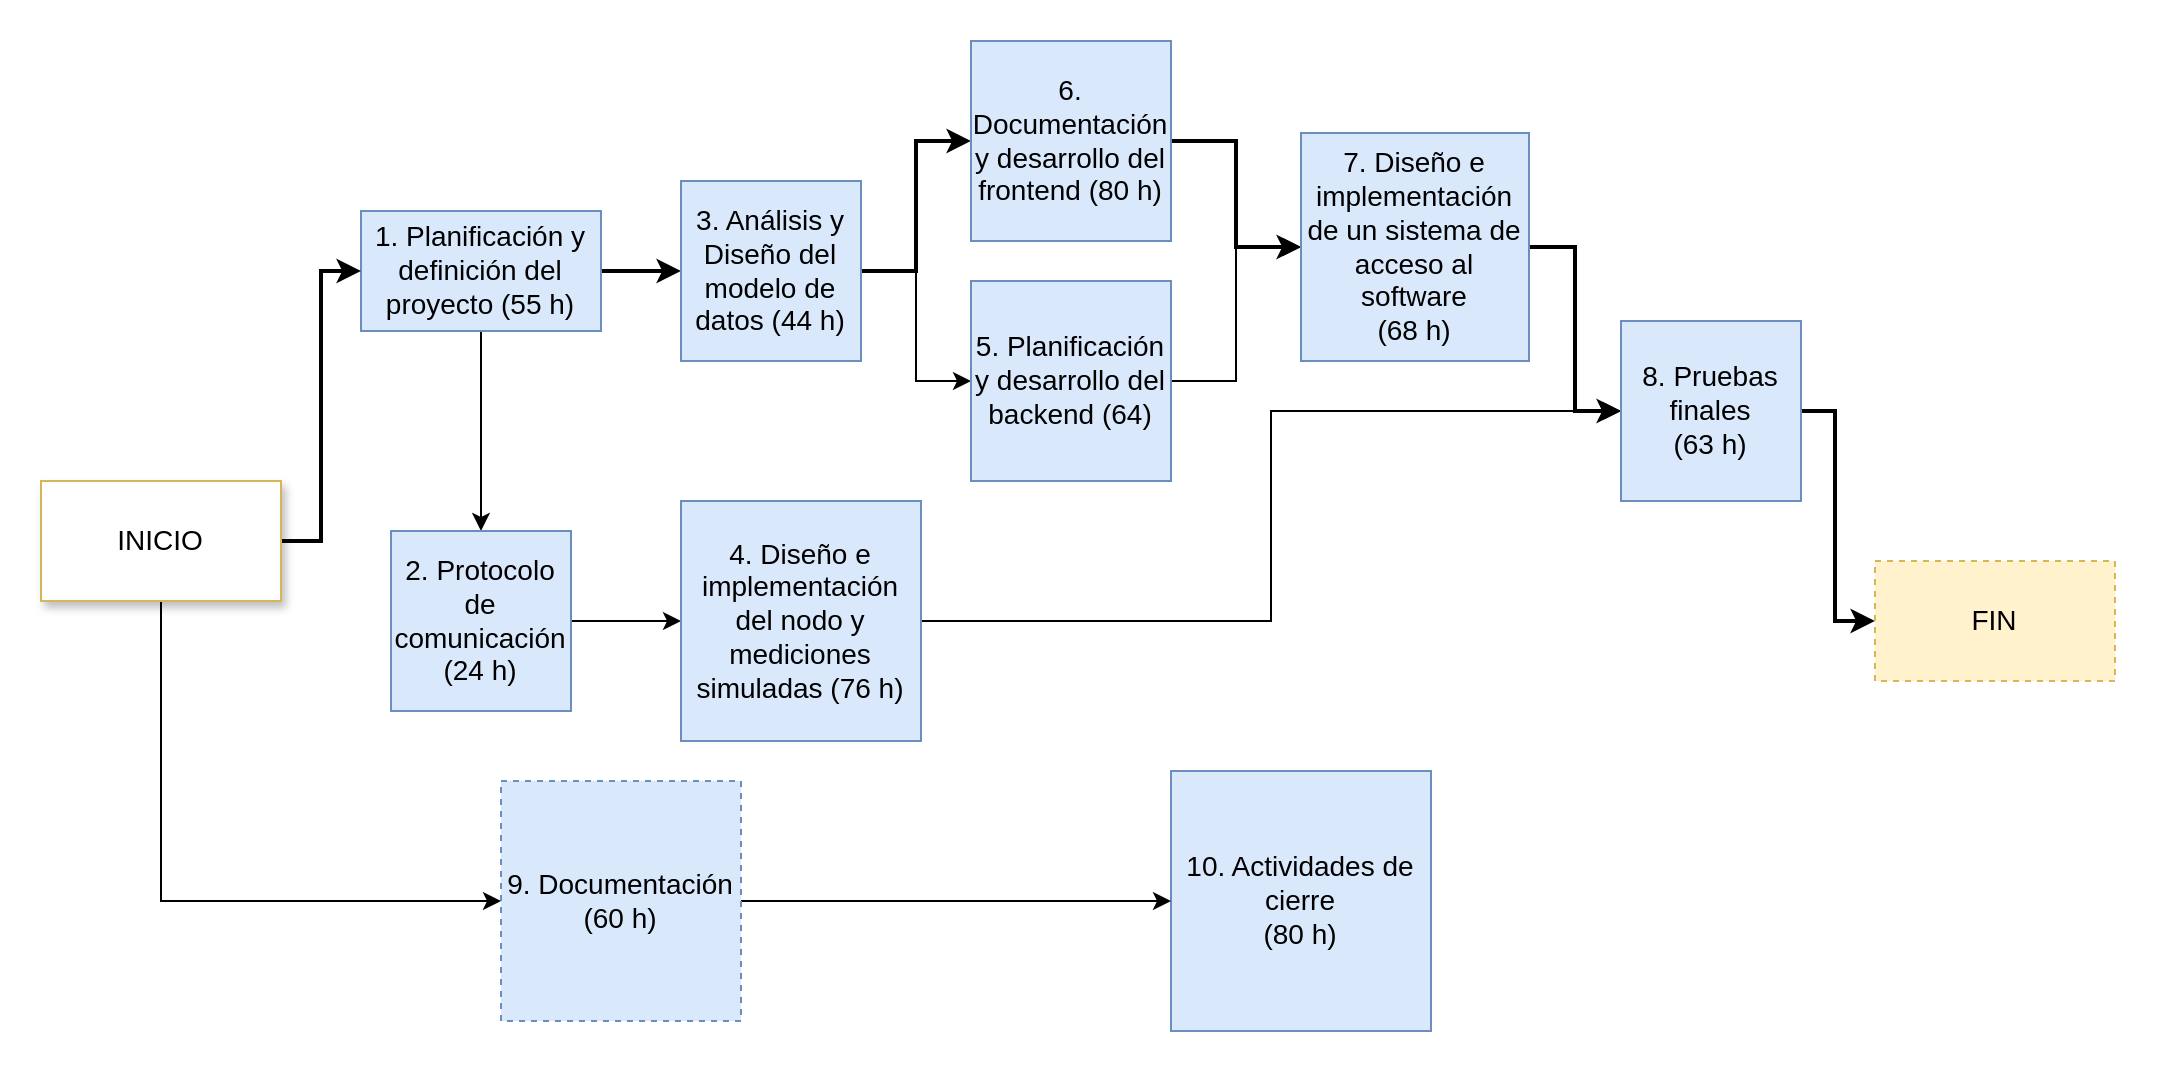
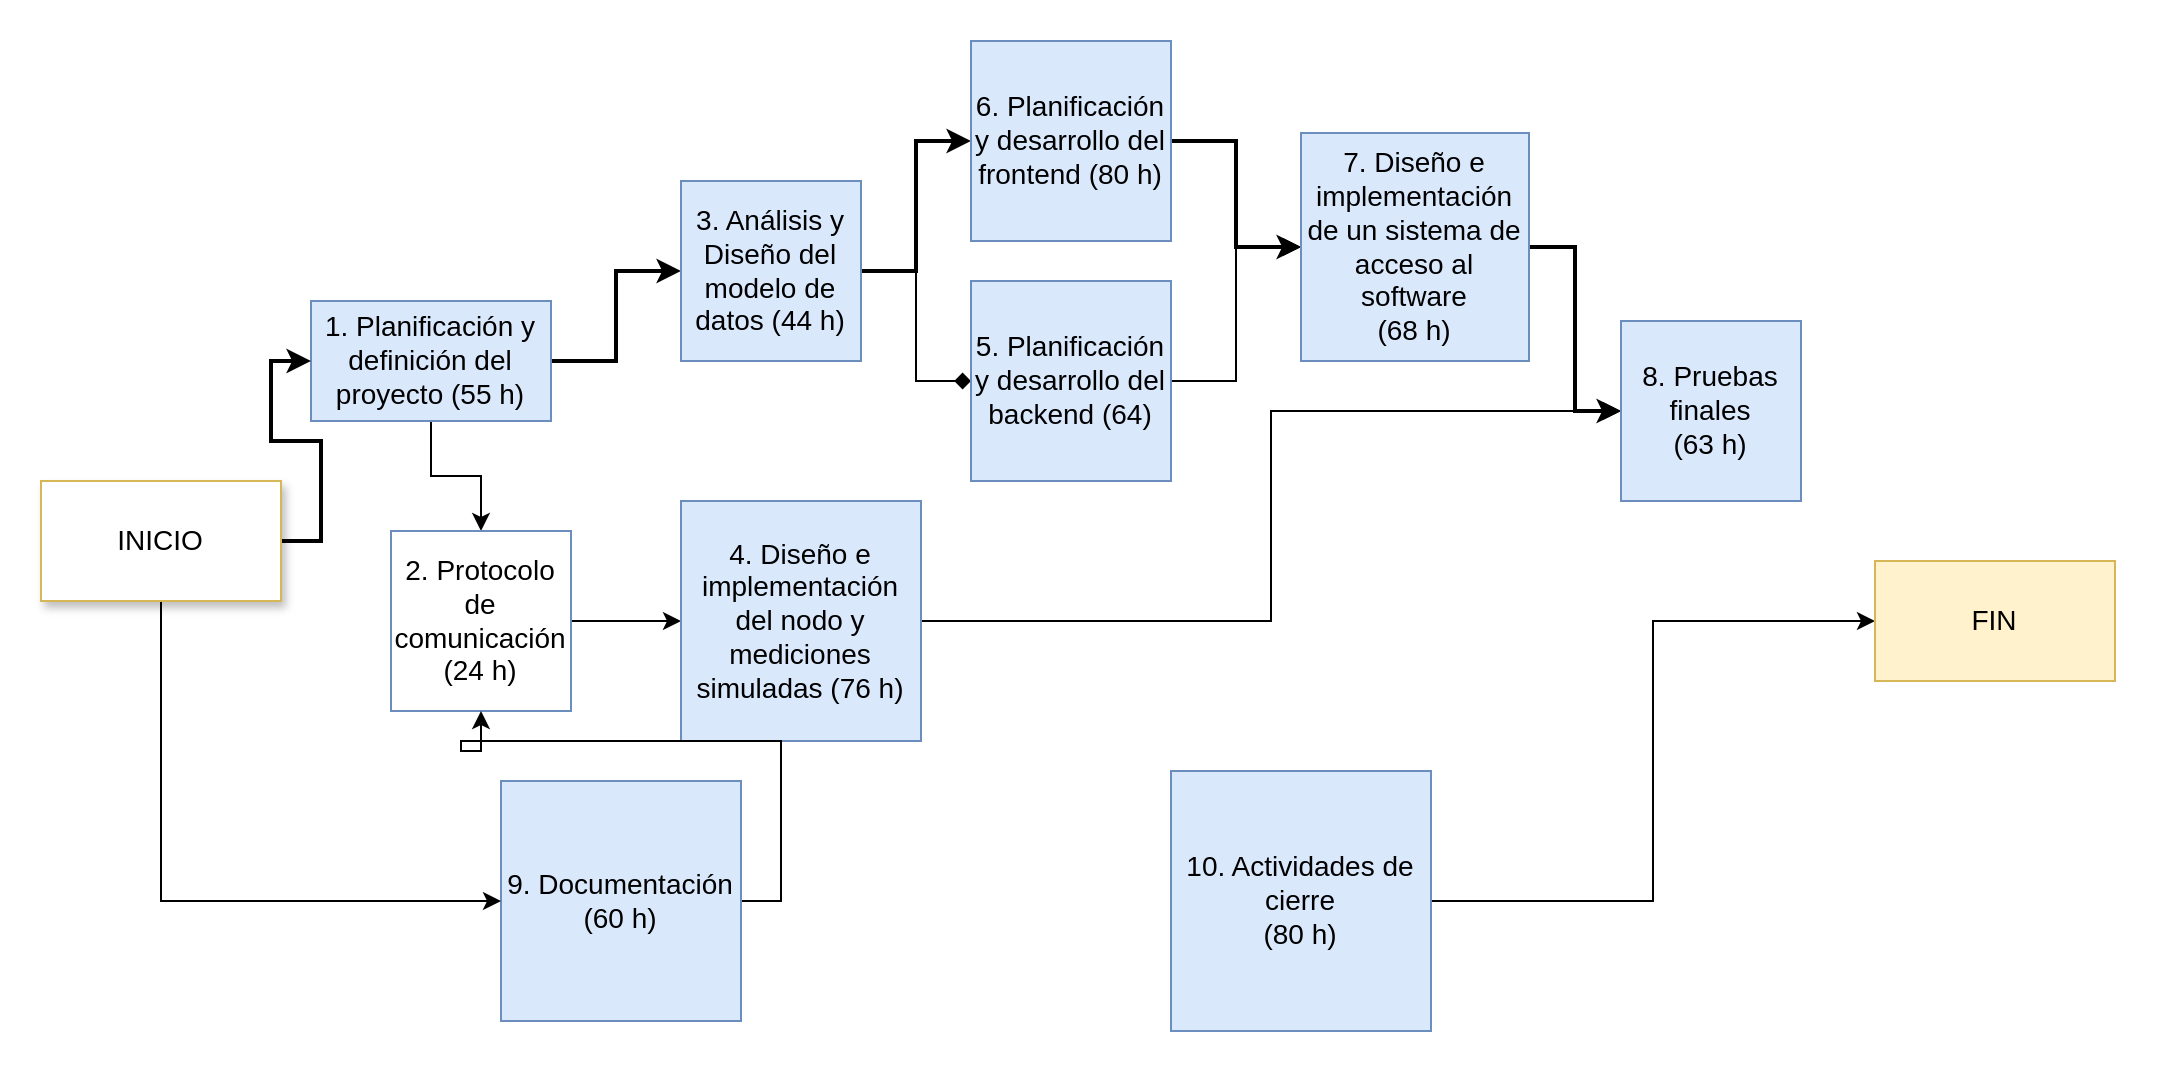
node "6. Documentación y desarrollo del frontend (80 h)": label "6. Documentación y desarrollo del frontend (80 h)" -> "6. Planificación y desarrollo del frontend (80 h)"
node "1. Planificación y definición del proyecto (55 h)": moved (481, 271) -> (431, 361)
edge "3. Análisis y Diseño del modelo de datos (44 h)" -> "5. Planificación y desarrollo del backend (64)": arrowhead classic -> diamond
edge "8. Pruebas finales (63 h)" -> "FIN": removed
node "2. Protocolo de comunicación (24 h)": fillcolor #dae8fc -> #ffffff
node "FIN": style dashed -> solid
edge "10. Actividades de cierre (80 h)" -> "FIN": added
node "9. Documentación (60 h)": style dashed -> solid
edge "9. Documentación (60 h)" -> "10. Actividades de cierre (80 h)": now "9. Documentación (60 h)" -> "2. Protocolo de comunicación (24 h)"
